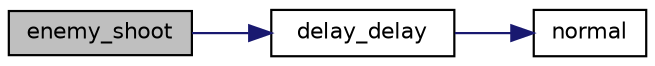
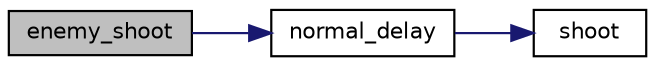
node "delay_delay": label "delay_delay" -> "normal_delay"
node "normal": label "normal" -> "shoot"
